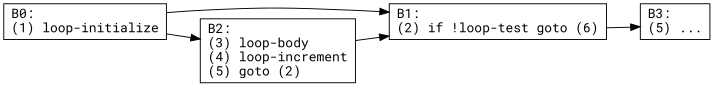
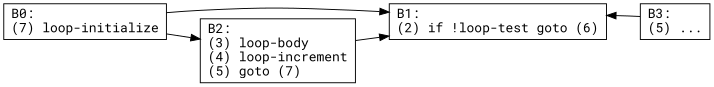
node "B0: (1) loop-initialize": label "B0: (1) loop-initialize" -> "B0: (7) loop-initialize"
edge "B1: (2) if !loop-test goto (6)" -> "B3: (5) ...": reversed
node "B2: (3) loop-body (4) loop-increment (5) goto (2)": label "B2: (3) loop-body (4) loop-increment (5) goto (2)" -> "B2: (3) loop-body (4) loop-increment (5) goto (7)"
